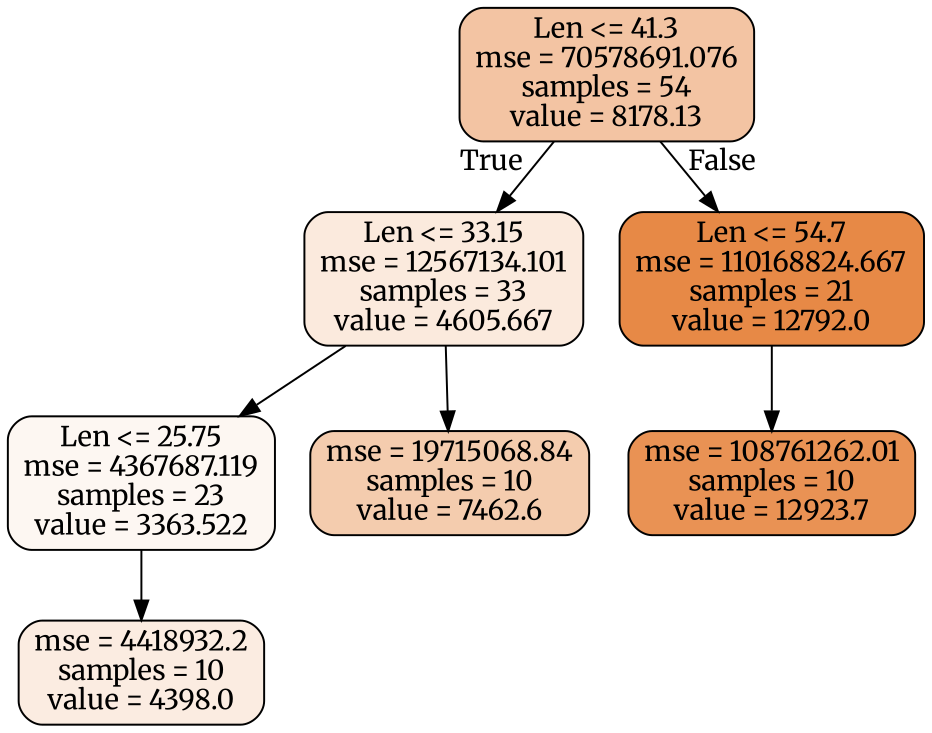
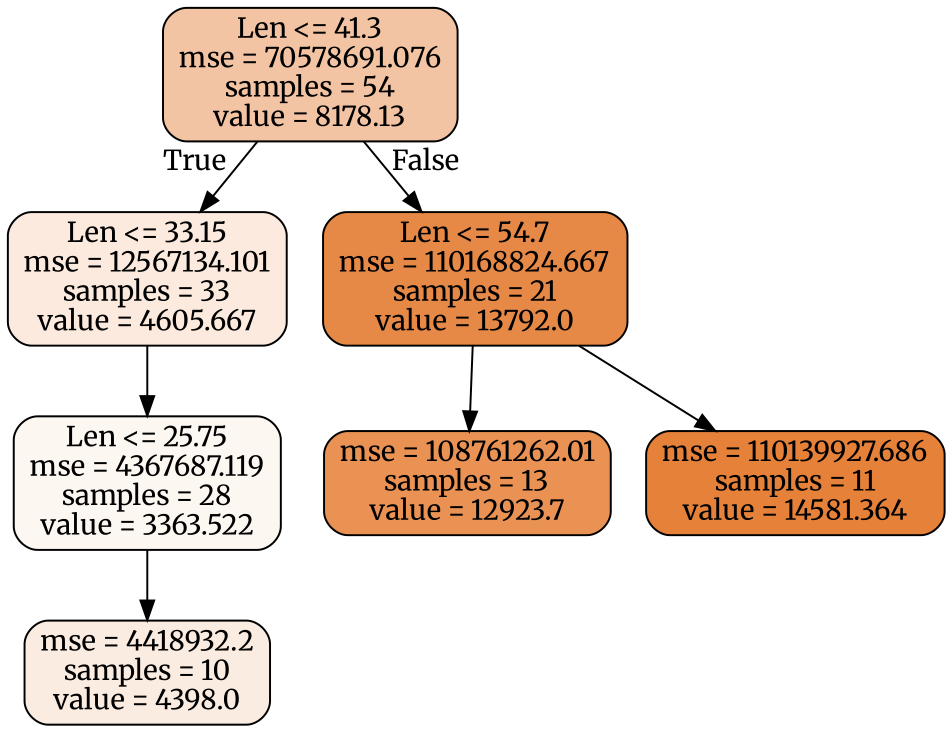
node "Len <= 54.7 mse = 110168824.667 samples = 21 value = 12792.0": label "Len <= 54.7 mse = 110168824.667 samples = 21 value = 12792.0" -> "Len <= 54.7 mse = 110168824.667 samples = 21 value = 13792.0"
node "Len <= 25.75 mse = 4367687.119 samples = 23 value = 3363.522": label "Len <= 25.75 mse = 4367687.119 samples = 23 value = 3363.522" -> "Len <= 25.75 mse = 4367687.119 samples = 28 value = 3363.522"
node "mse = 19715068.84 samples = 10 value = 7462.6": removed
node "mse = 108761262.01 samples = 10 value = 12923.7": label "mse = 108761262.01 samples = 10 value = 12923.7" -> "mse = 108761262.01 samples = 13 value = 12923.7"
node "mse = 110139927.686 samples = 11 value = 14581.364": added
